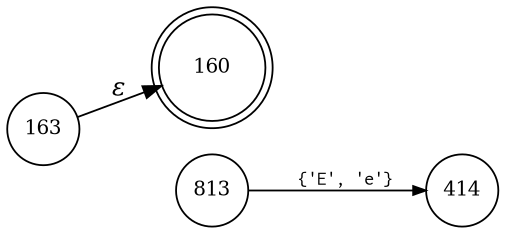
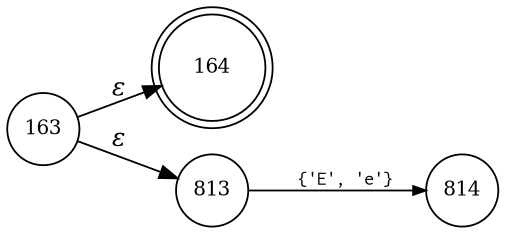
node "160": label "160" -> "164"
edge "163" -> "813": added, label "ε"
node "414": label "414" -> "814"
